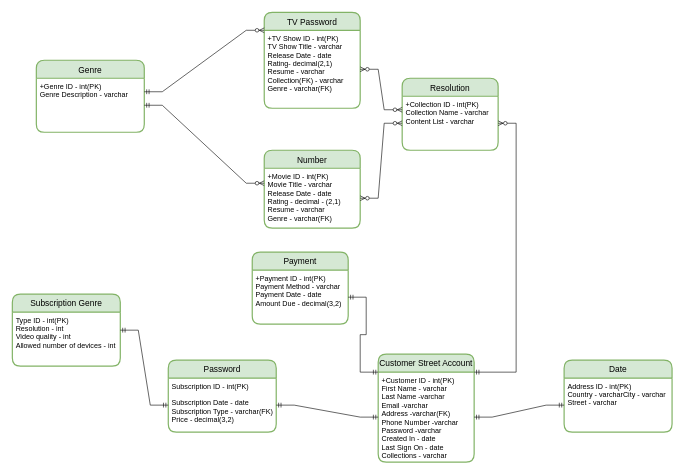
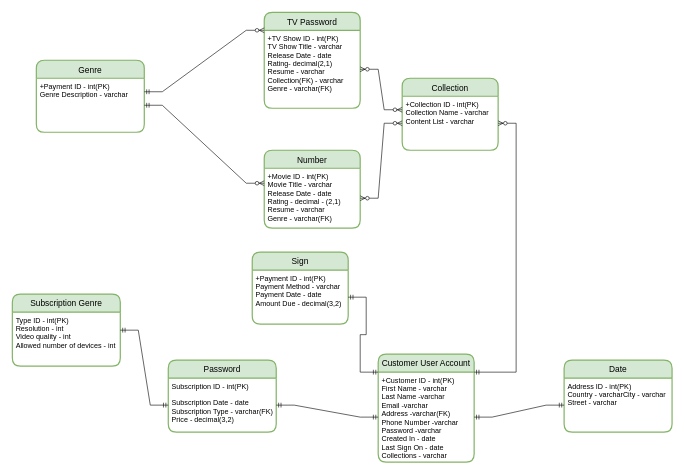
node "+Genre ID - int(PK) Genre Description - varchar": label "+Genre ID - int(PK) Genre Description - varchar" -> "+Payment ID - int(PK) Genre Description - varchar"
node "Resolution": label "Resolution" -> "Collection"
node "Payment": label "Payment" -> "Sign"
node "Customer Street Account": label "Customer Street Account" -> "Customer User Account"
